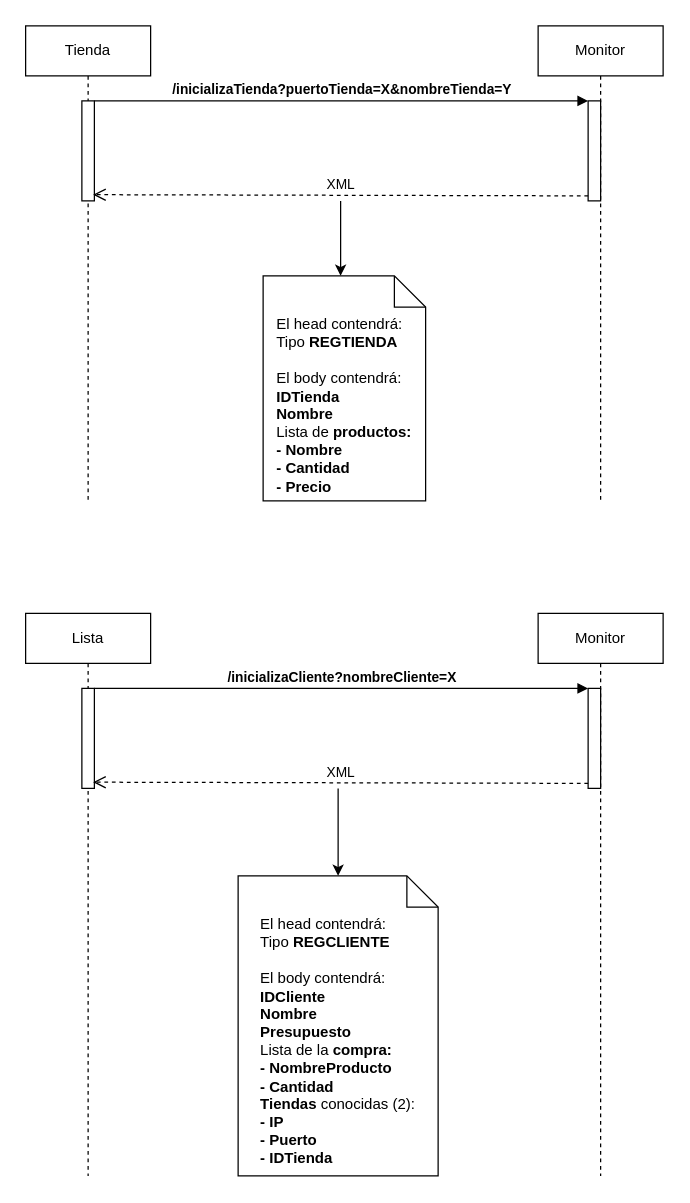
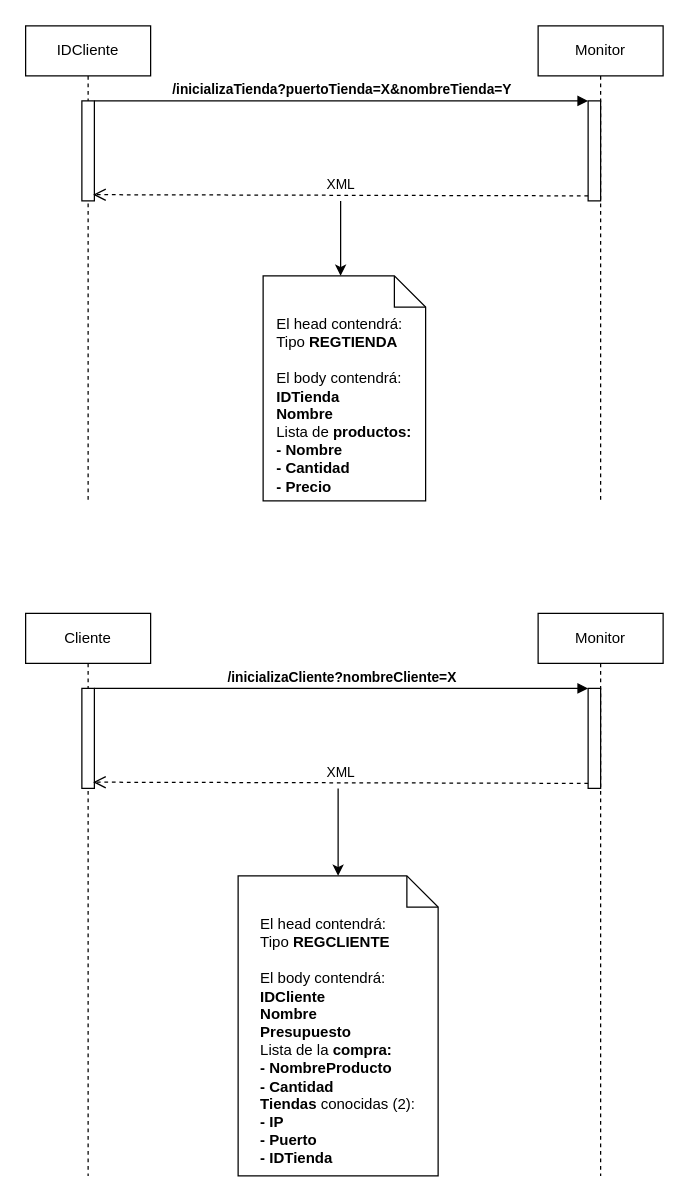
node "Tienda": label "Tienda" -> "IDCliente"
node "Lista": label "Lista" -> "Cliente"
